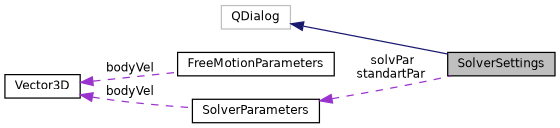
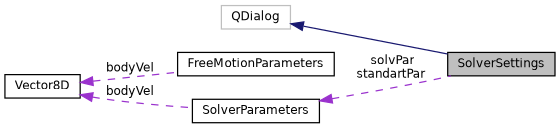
node "Vector3D": label "Vector3D" -> "Vector8D"
